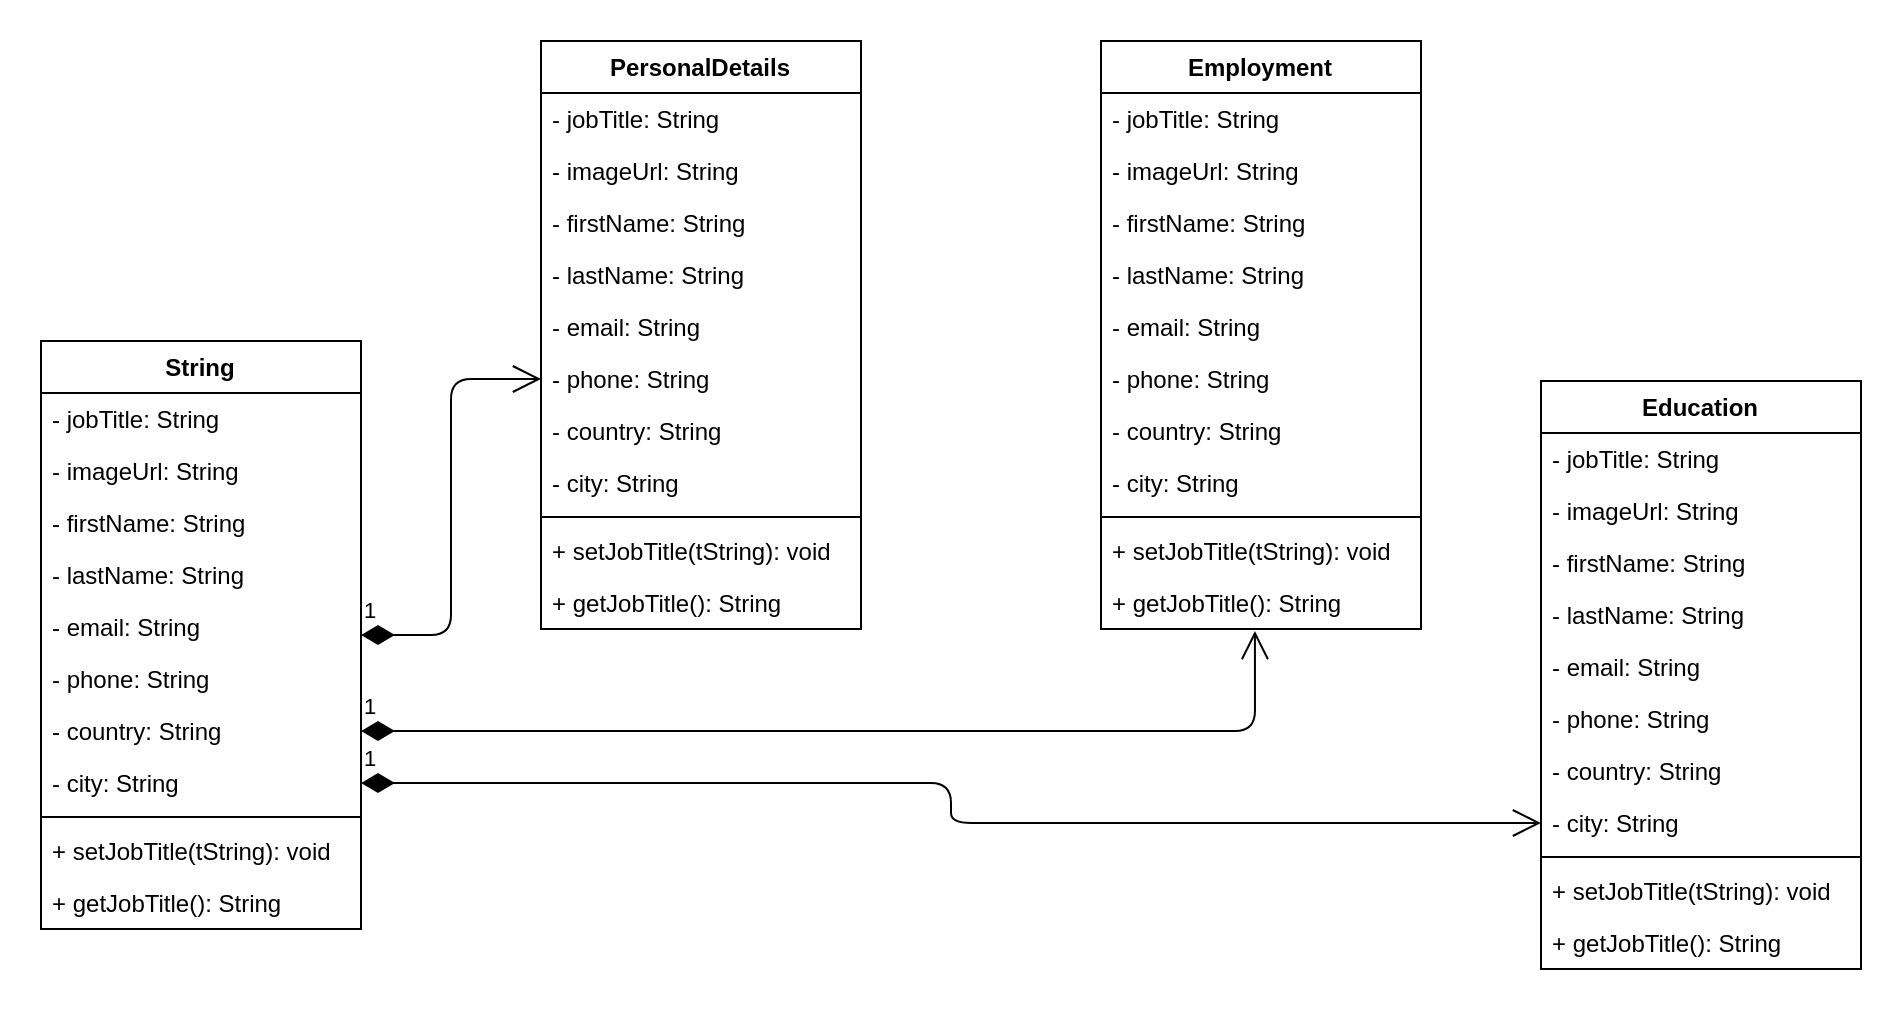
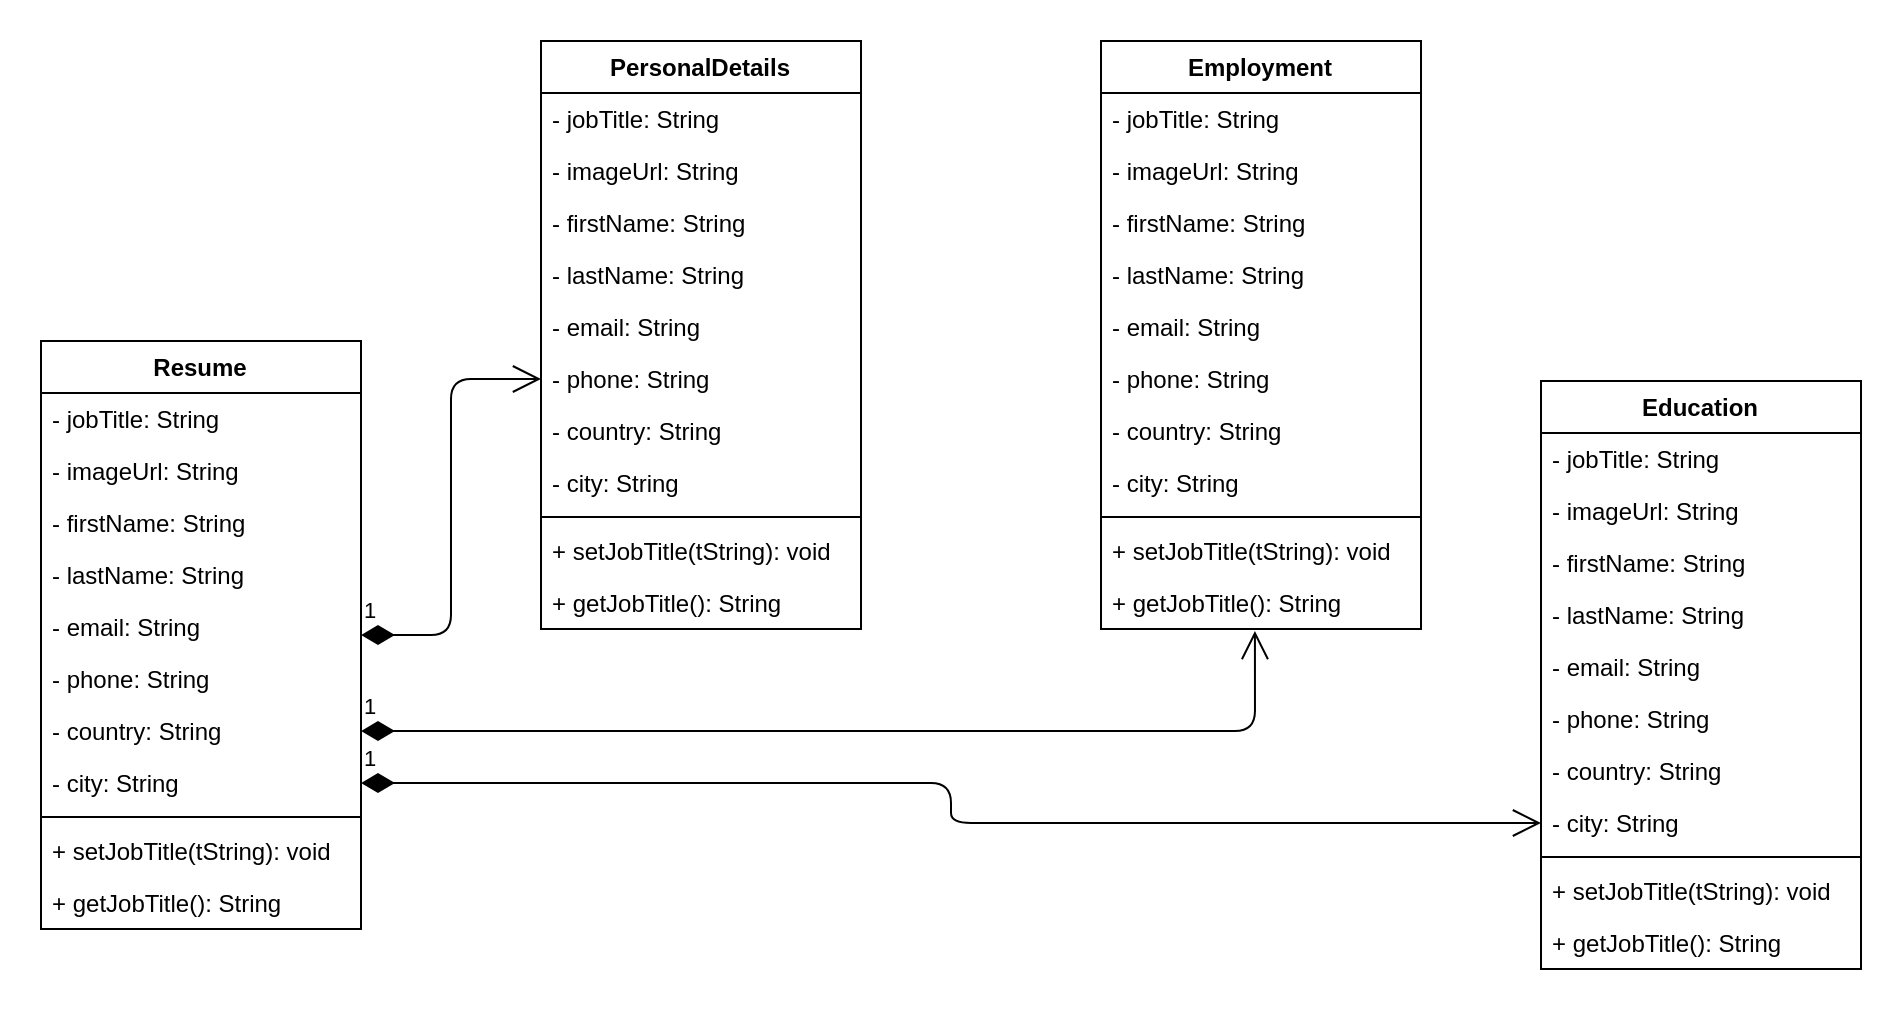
node "String": label "String" -> "Resume"
